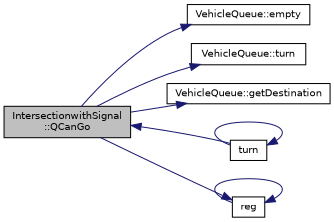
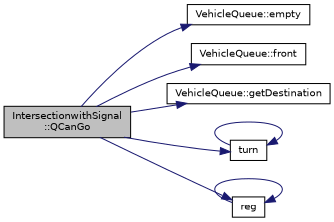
node "VehicleQueue::turn": label "VehicleQueue::turn" -> "VehicleQueue::front"
edge "turn" -> "IntersectionwithSignal ::QCanGo": reversed
